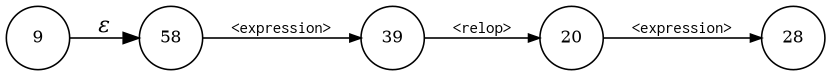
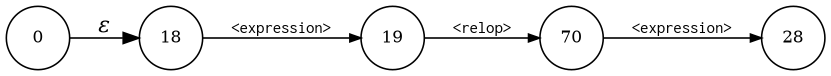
node "9": label "9" -> "0"
node "58": label "58" -> "18"
node "39": label "39" -> "19"
node "20": label "20" -> "70"
